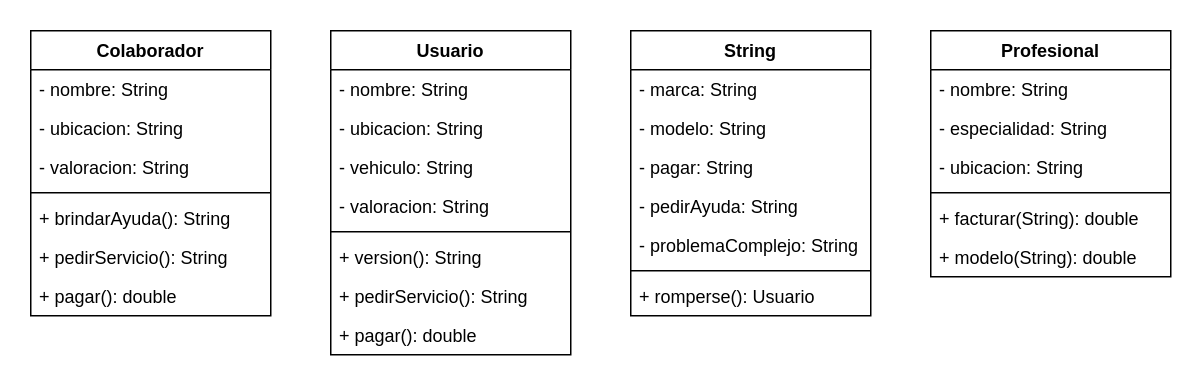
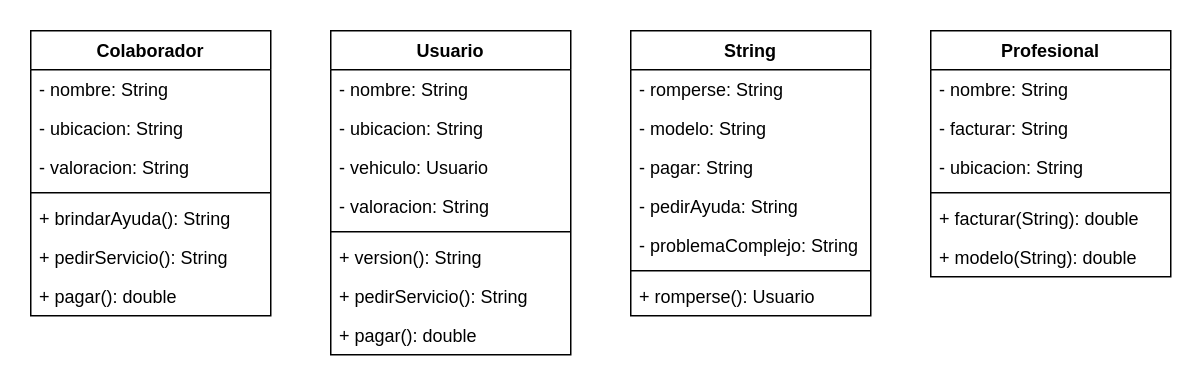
node "- marca: String": label "- marca: String" -> "- romperse: String"
node "- especialidad: String": label "- especialidad: String" -> "- facturar: String"
node "- vehiculo: String": label "- vehiculo: String" -> "- vehiculo: Usuario"
